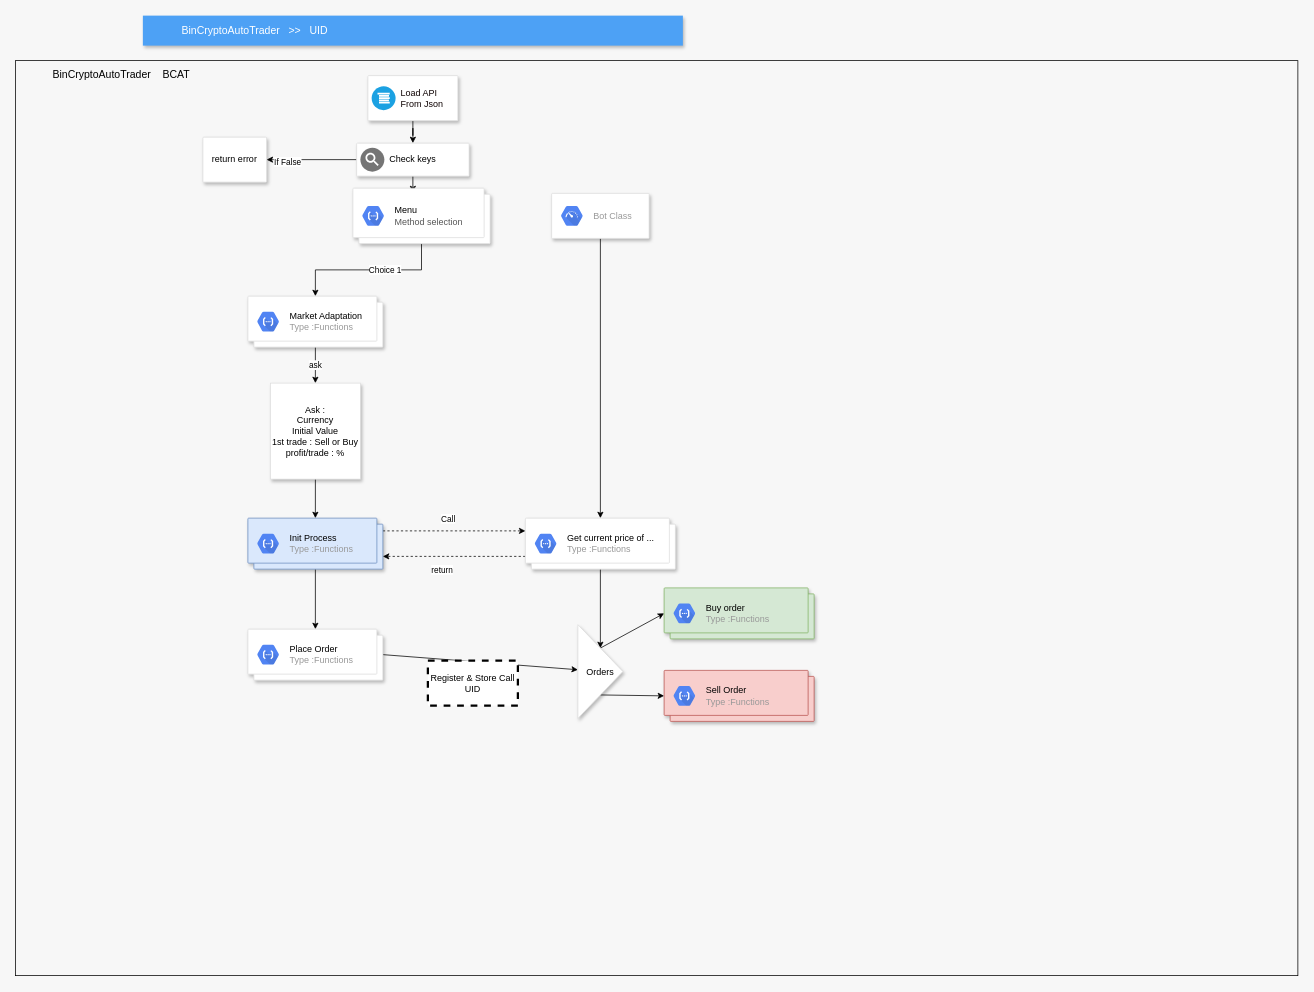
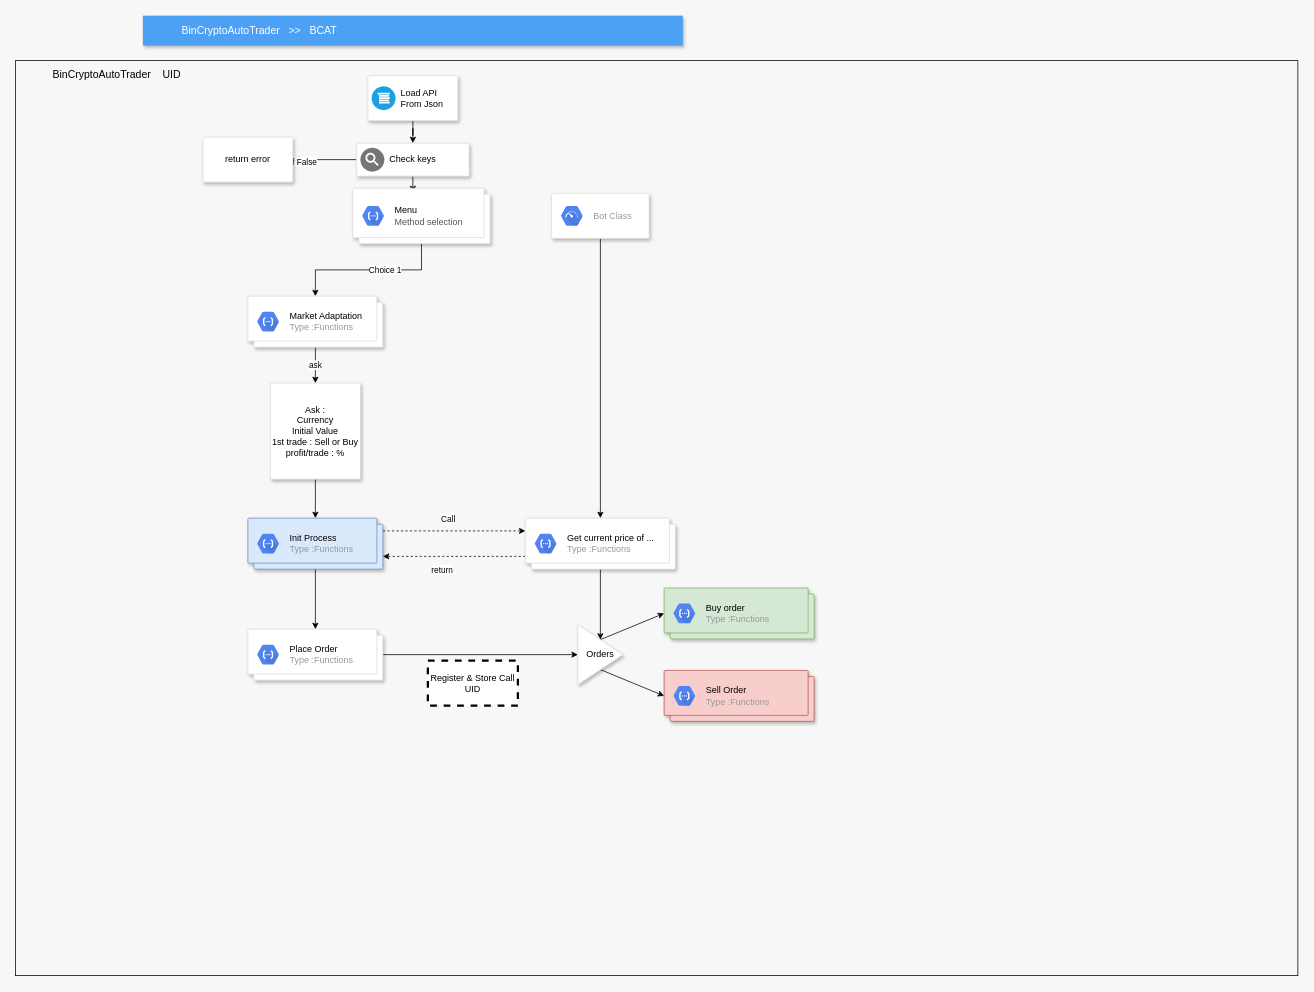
node "BinCryptoAutoTrader >> UID": label "BinCryptoAutoTrader >> UID" -> "BinCryptoAutoTrader >> BCAT"
node "BinCryptoAutoTrader BCAT": label "BinCryptoAutoTrader BCAT" -> "BinCryptoAutoTrader UID"
node "return error": size 64x45 -> 90x45
node "Orders": size 45x94 -> 45x60
